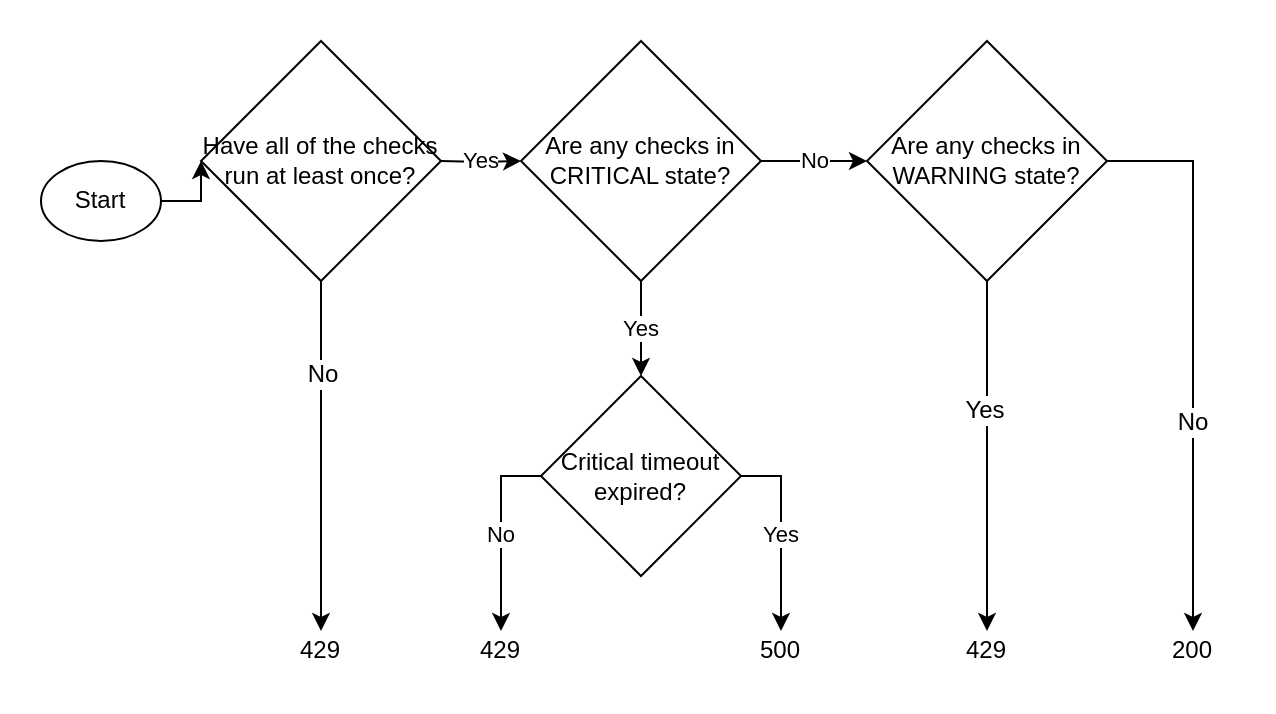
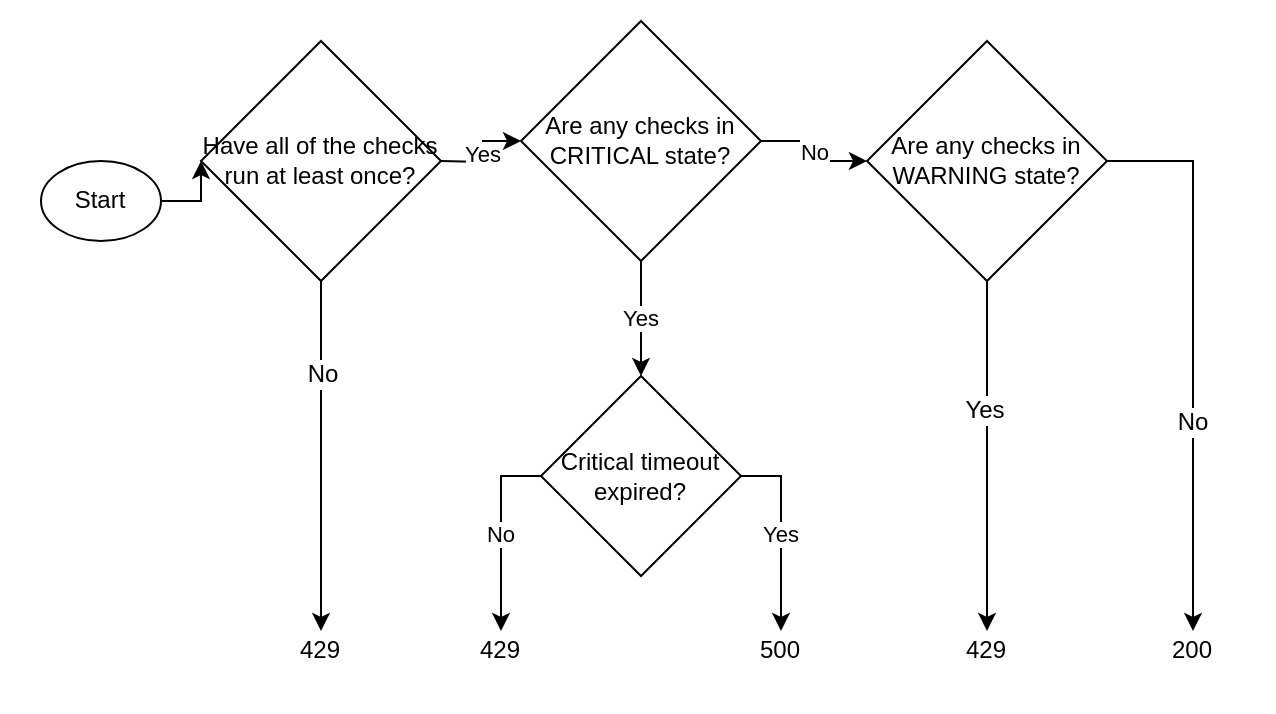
node "Are any checks in CRITICAL state?": moved (641, 161) -> (641, 141)
